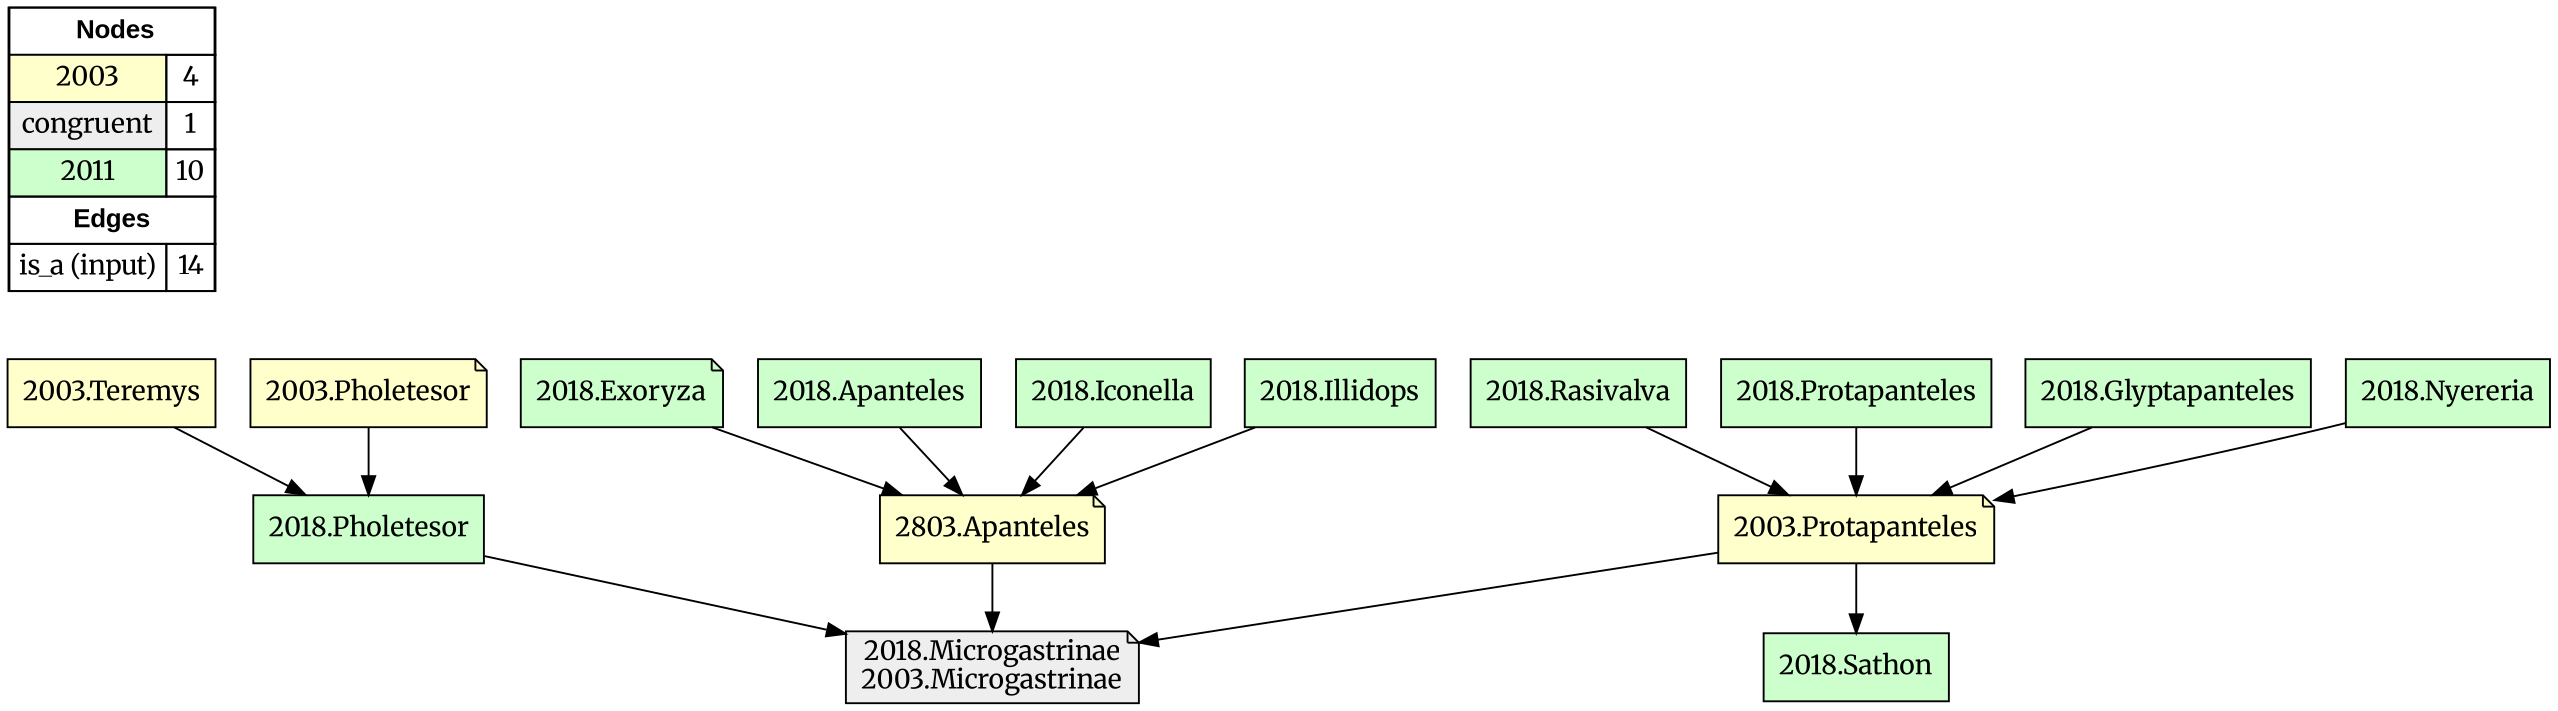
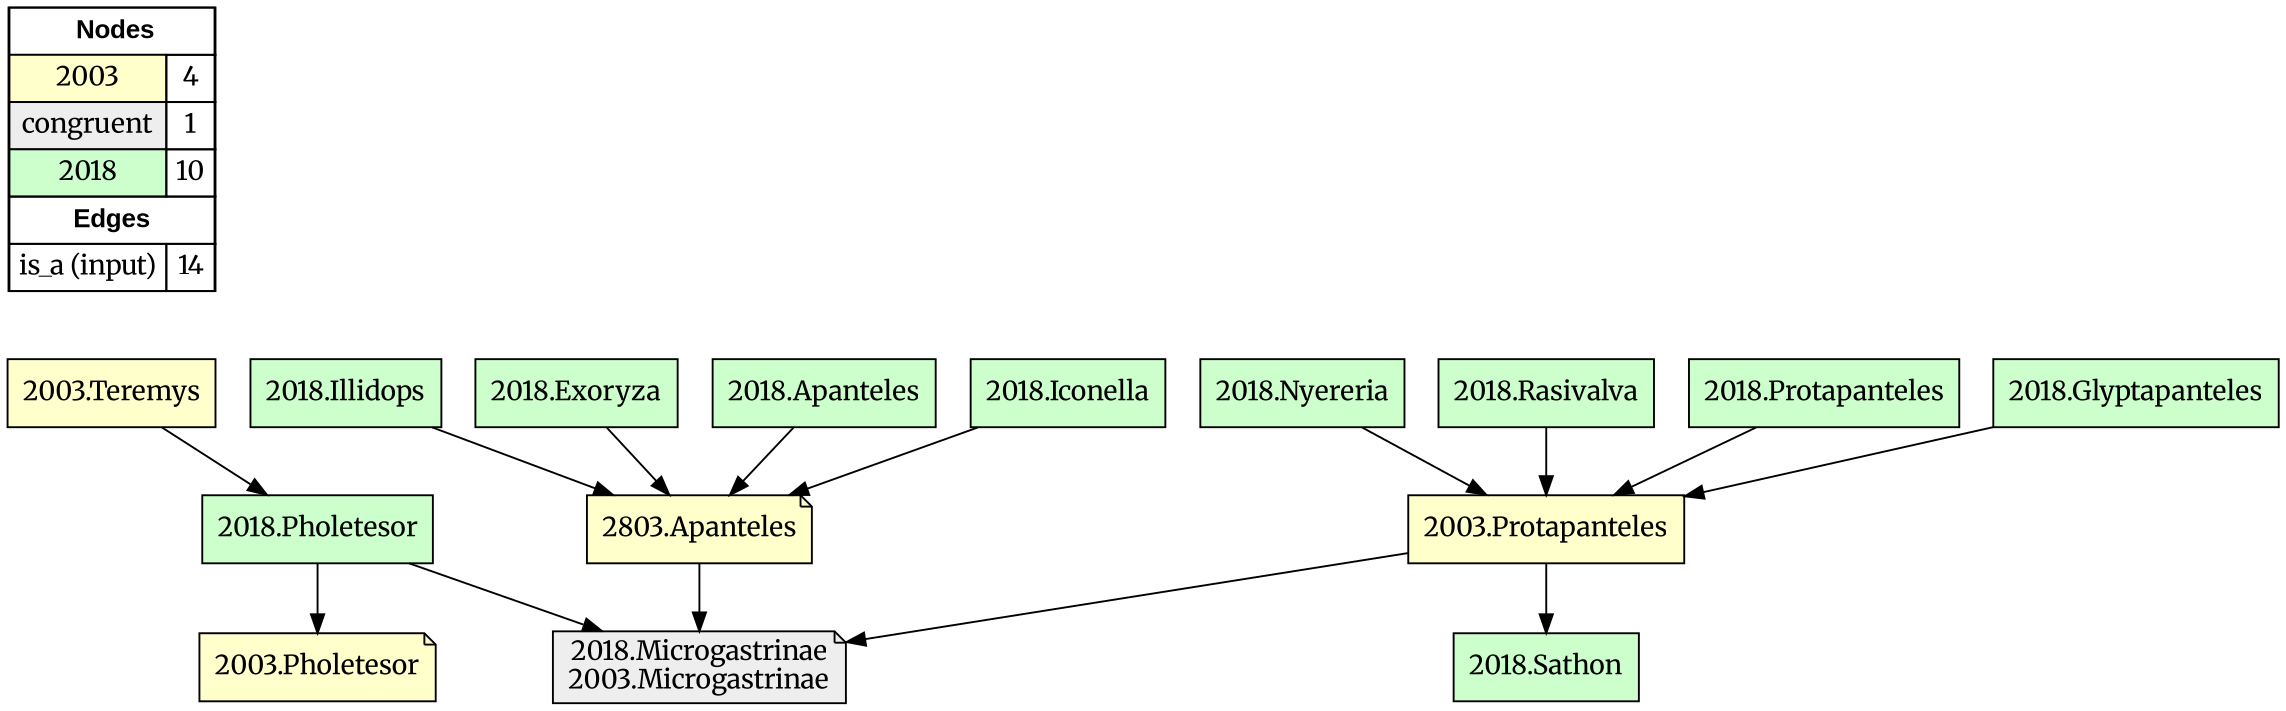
node "Nodes": text "2011" -> "2018"
node "2018.Exoryza": shape note -> box
edge "2003.Pholetesor" -> "2018.Pholetesor": reversed
node "2003.Protapanteles": shape note -> box
